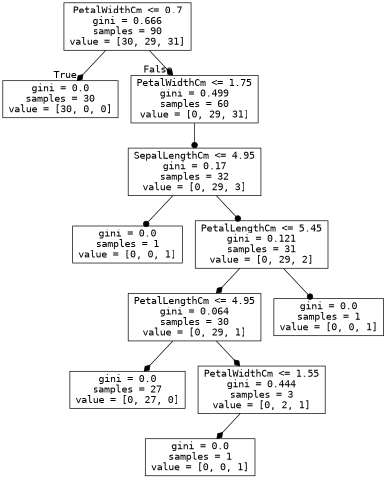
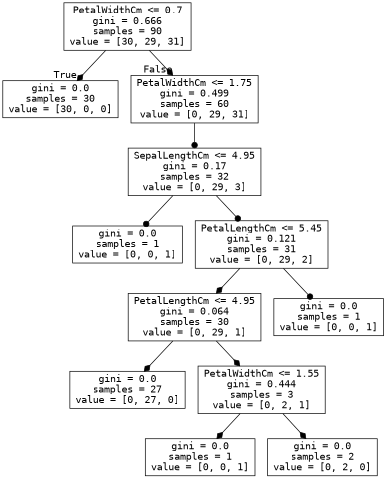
node "gini = 0.0 samples = 2 value = [0, 2, 0]": added
